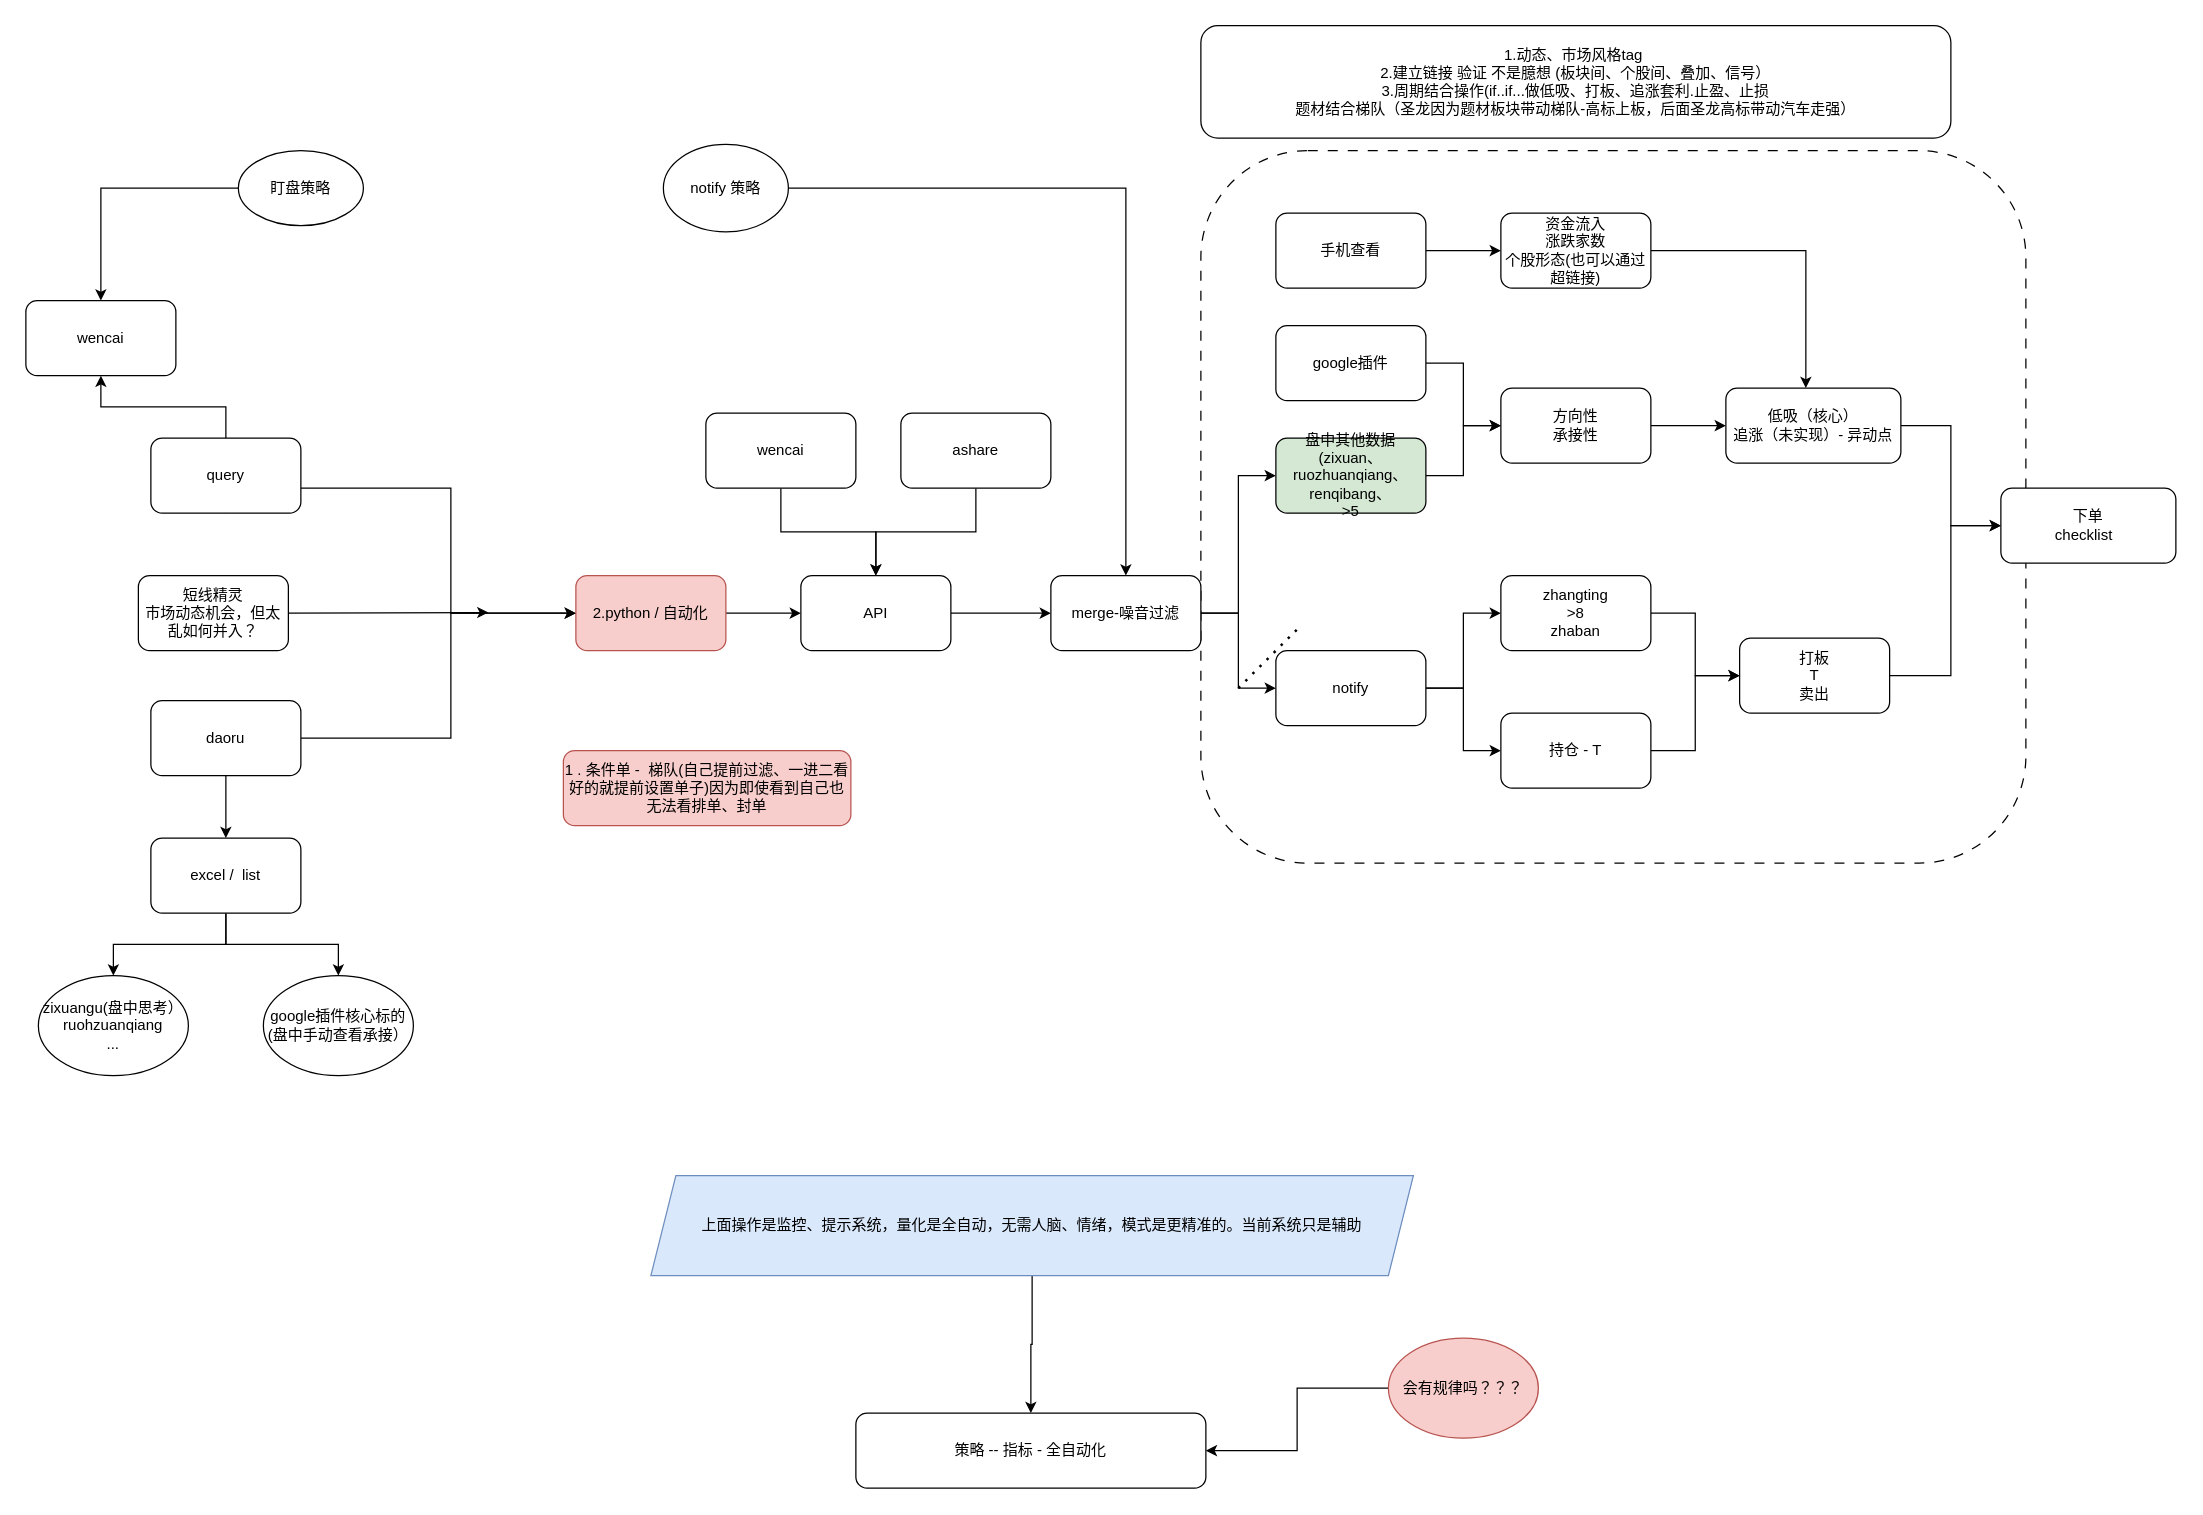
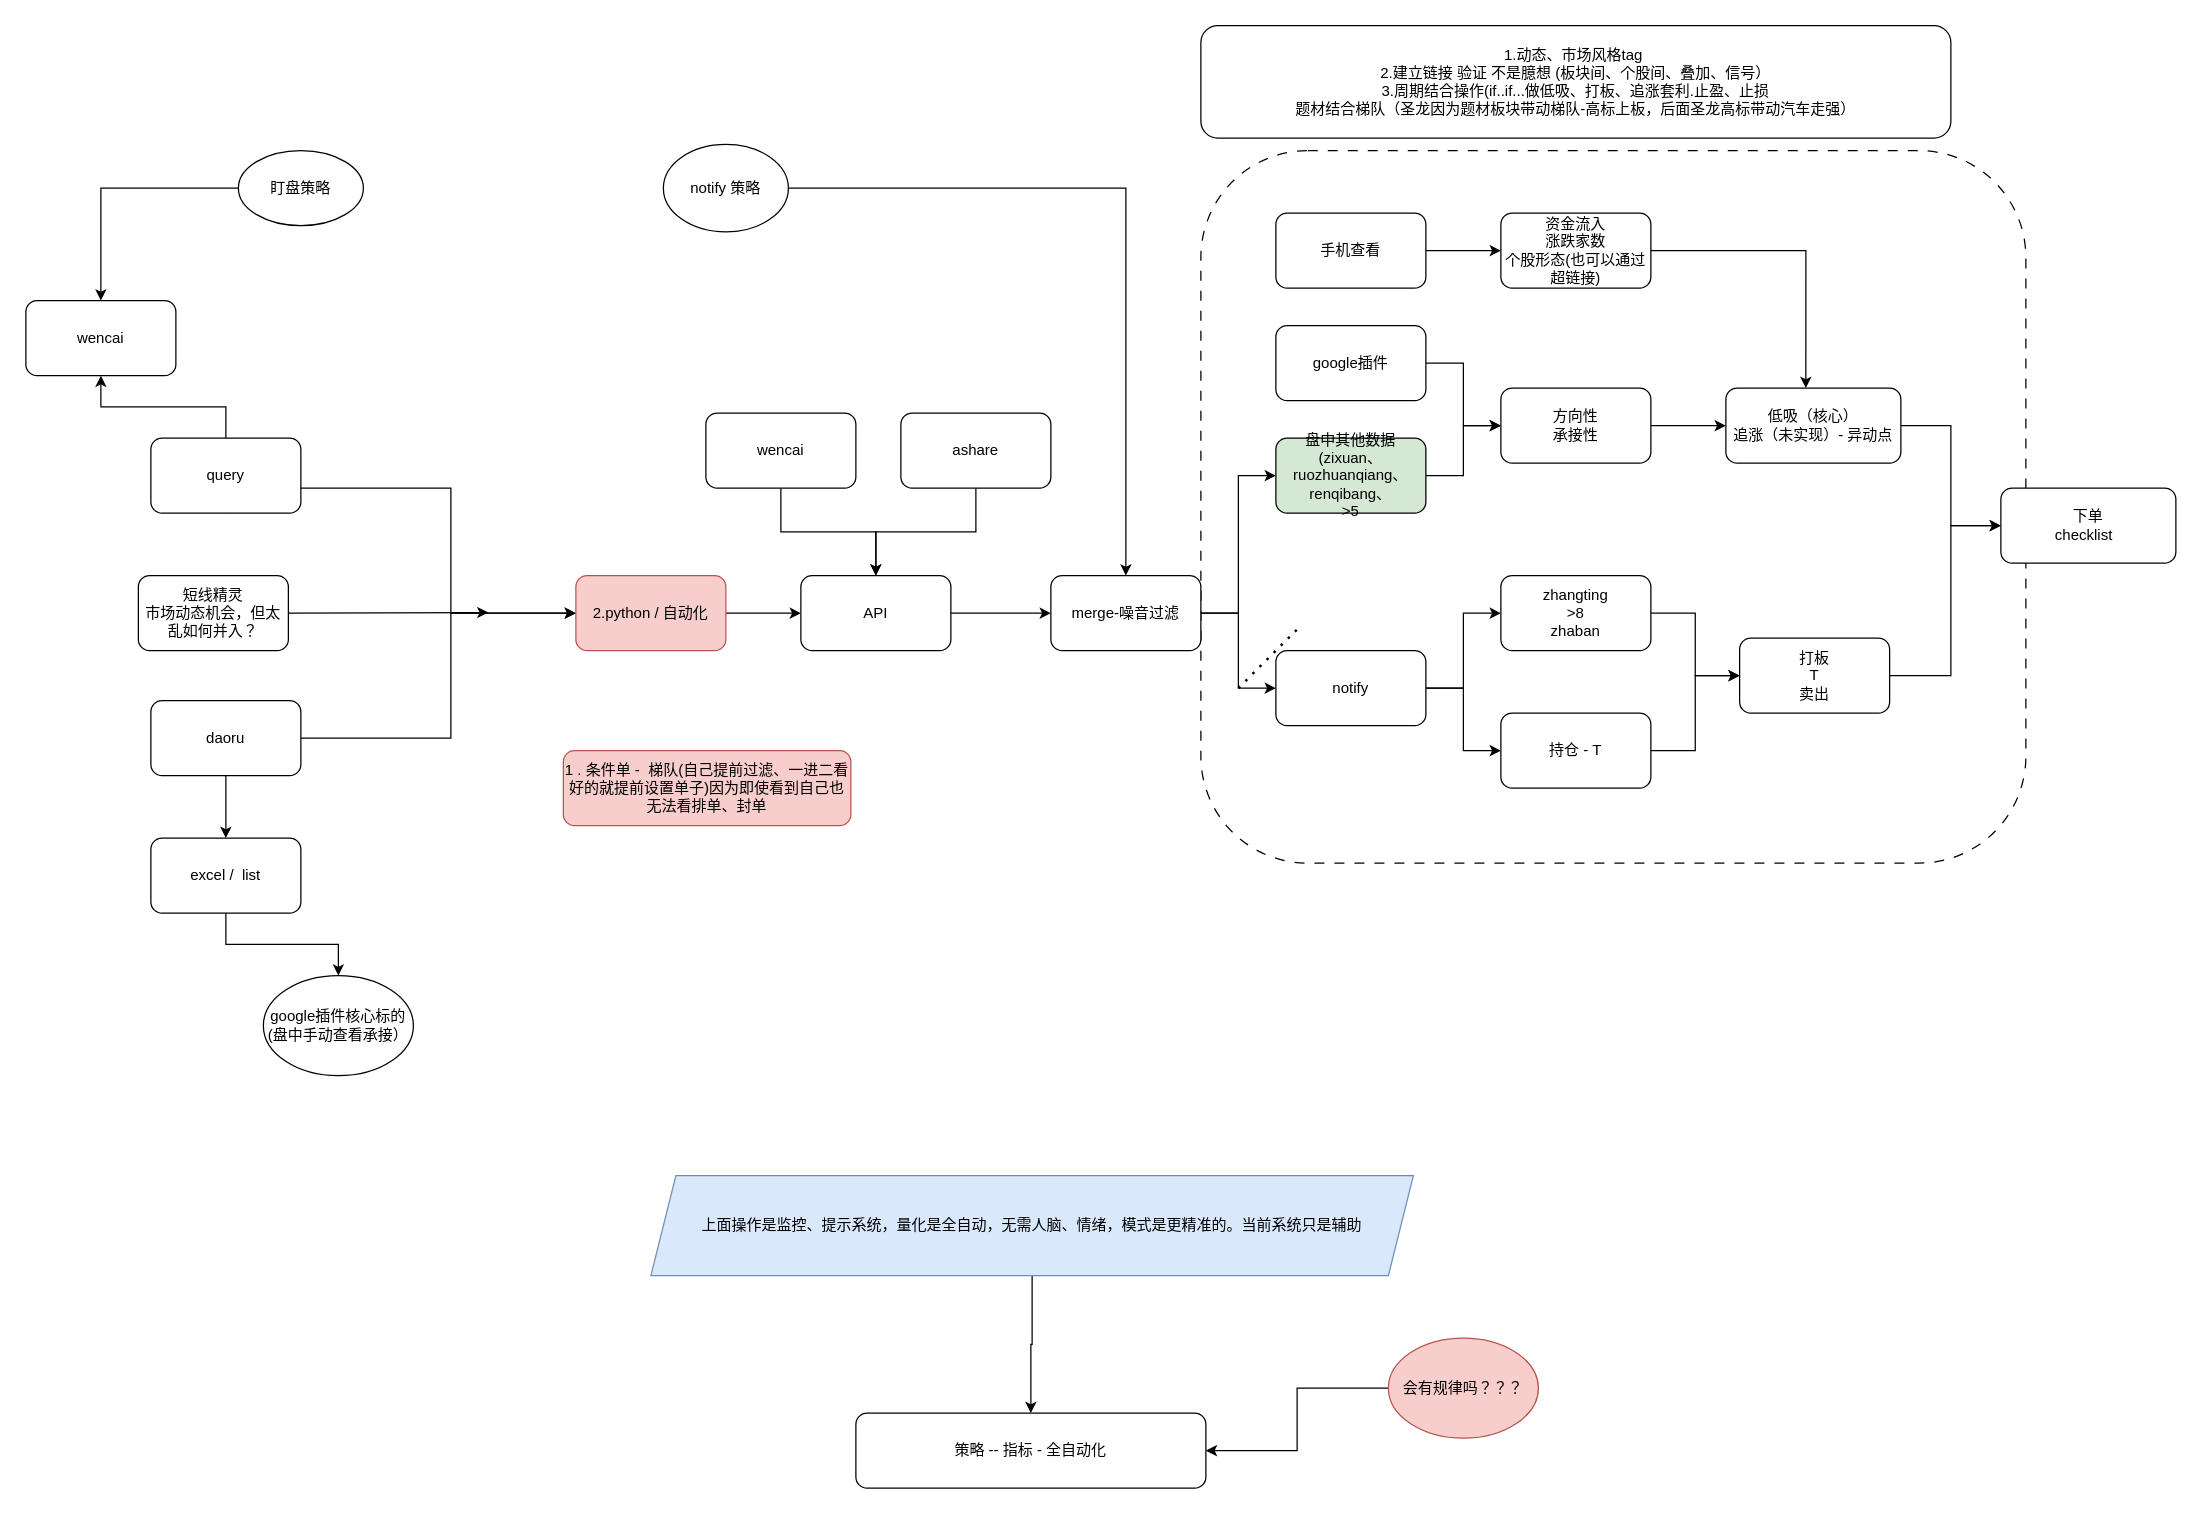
edge "excel / list" -> "zixuangu(盘中思考） ruohzuanqiang ...": removed
node "zixuangu(盘中思考） ruohzuanqiang ...": removed
